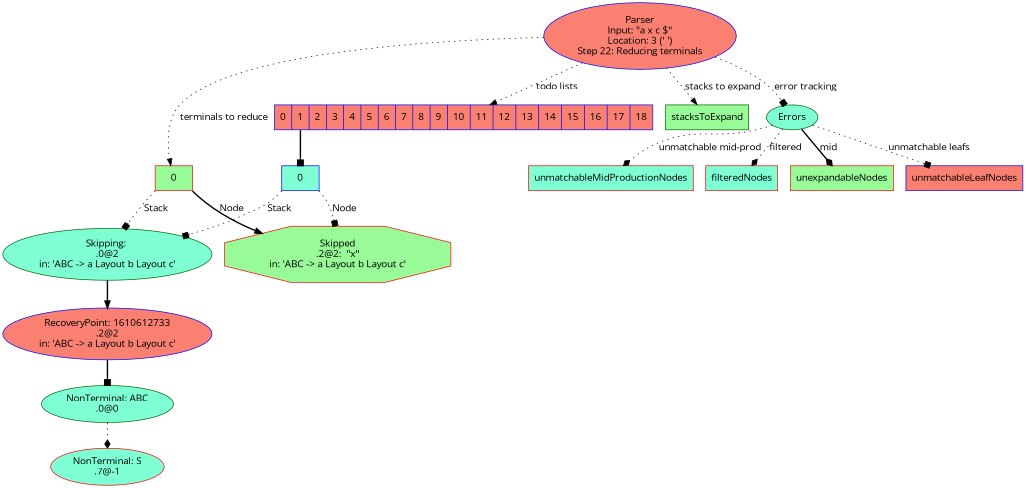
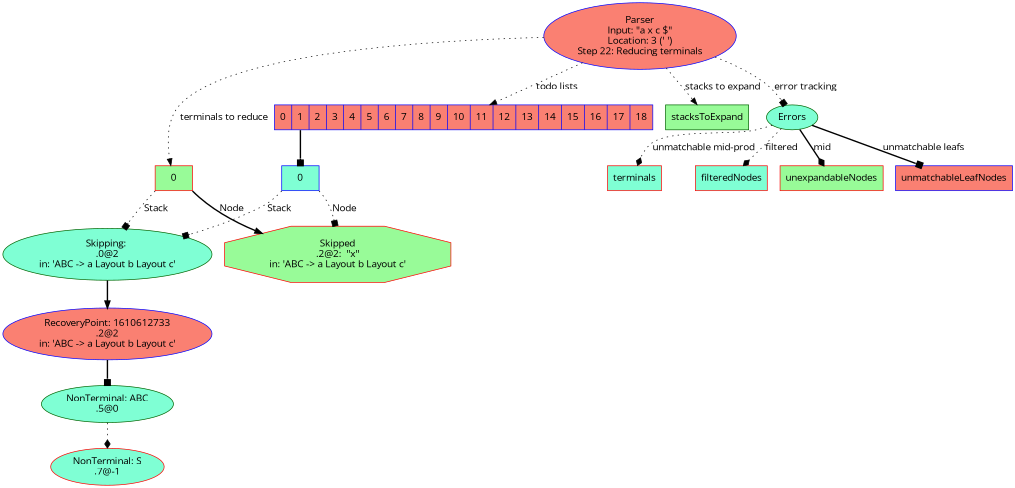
edge "Errors" -> "unmatchableLeafNodes": style dotted -> bold
node "unmatchableMidProductionNodes": label "unmatchableMidProductionNodes" -> "terminals"
node "NonTerminal: ABC .0@0": label "NonTerminal: ABC .0@0" -> "NonTerminal: ABC .5@0"
